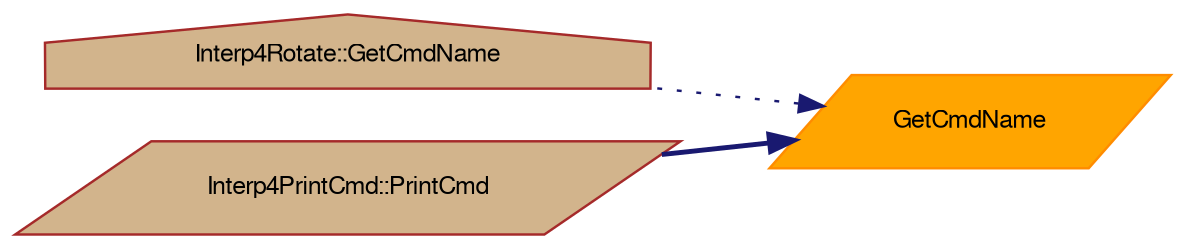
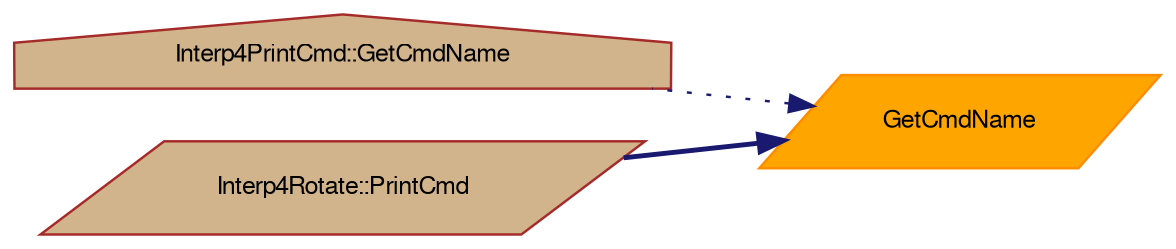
node "Interp4Rotate::GetCmdName": label "Interp4Rotate::GetCmdName" -> "Interp4PrintCmd::GetCmdName"
node "Interp4PrintCmd::PrintCmd": label "Interp4PrintCmd::PrintCmd" -> "Interp4Rotate::PrintCmd"
